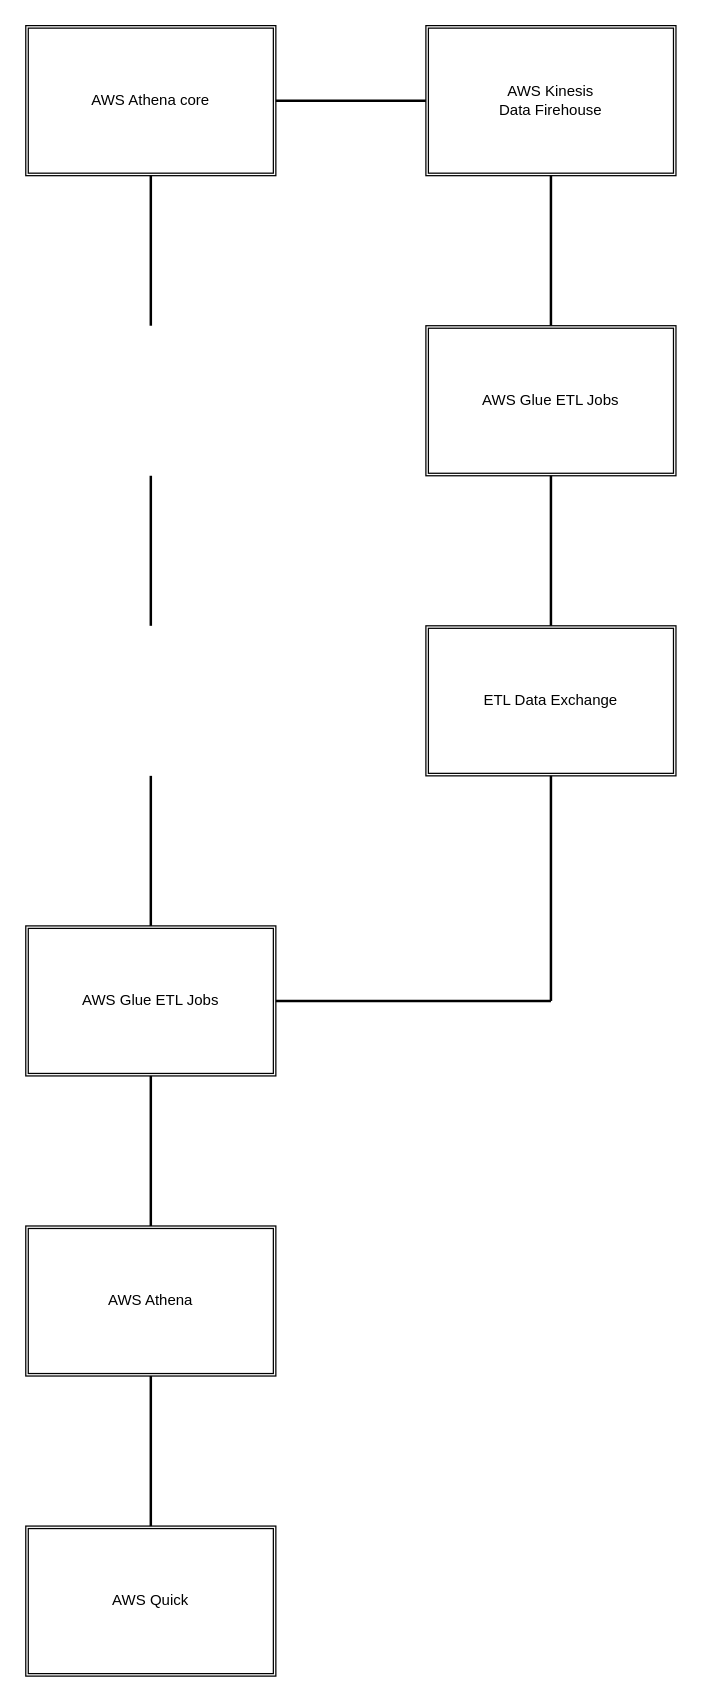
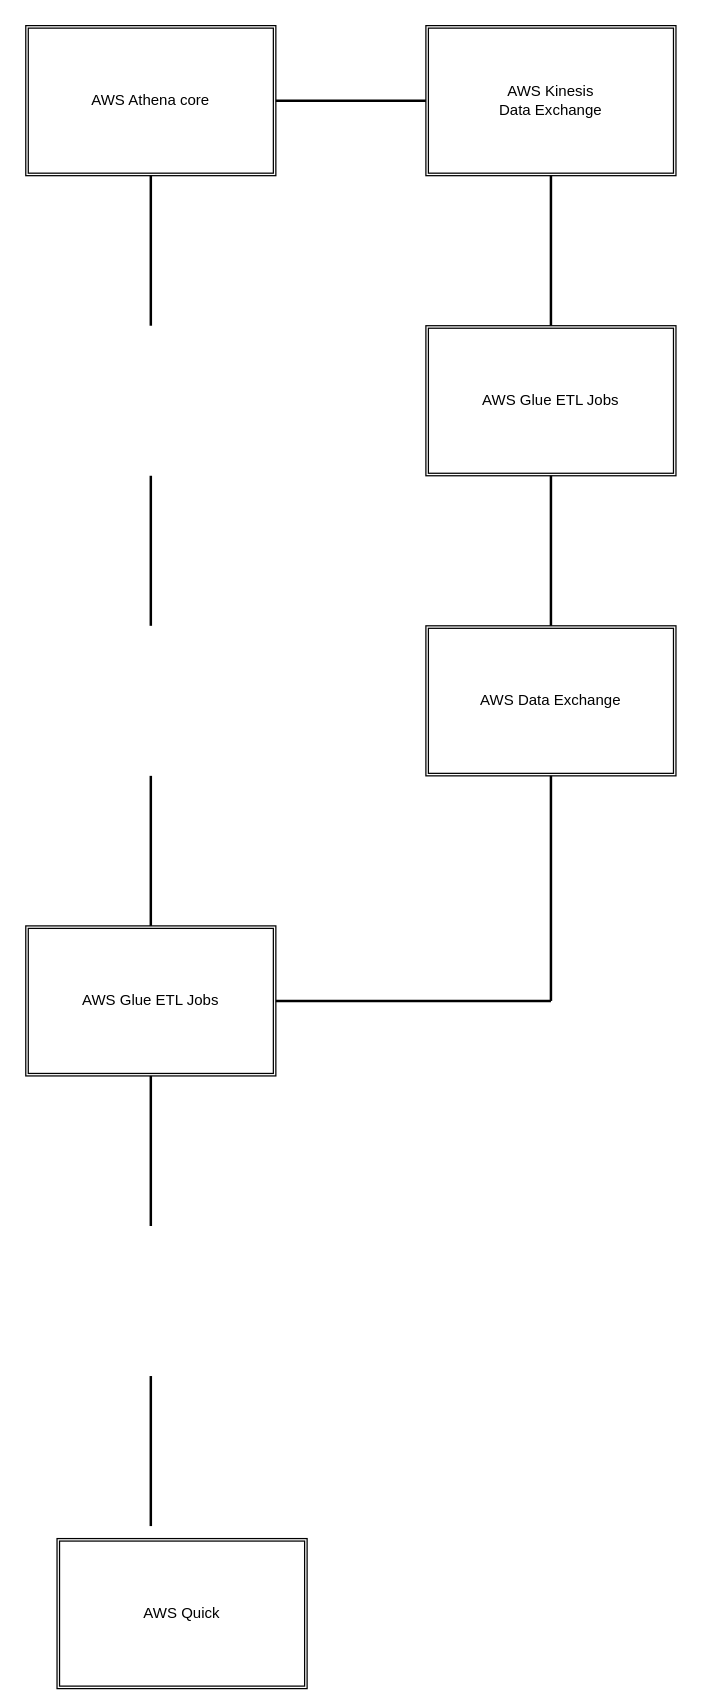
node "AWS Kinesis Data Firehouse": label "AWS Kinesis Data Firehouse" -> "AWS Kinesis Data Exchange"
node "ETL Data Exchange": label "ETL Data Exchange" -> "AWS Data Exchange"
node "AWS Athena": removed
node "AWS Quick": moved (151, 1601) -> (182, 1613)
